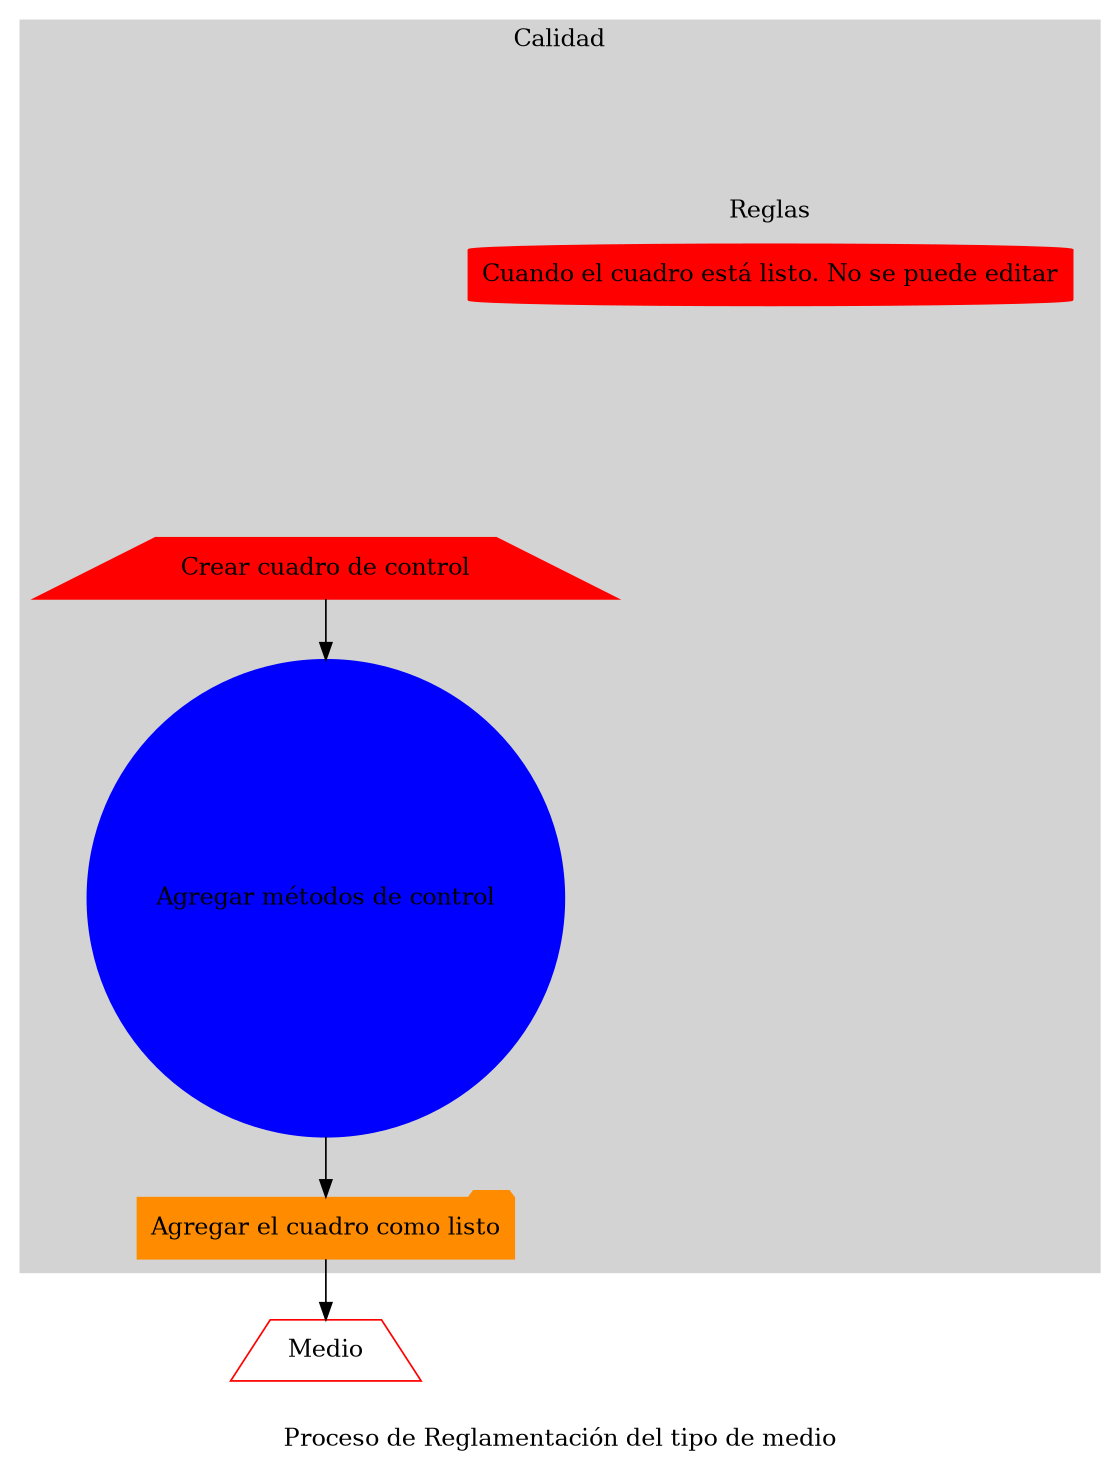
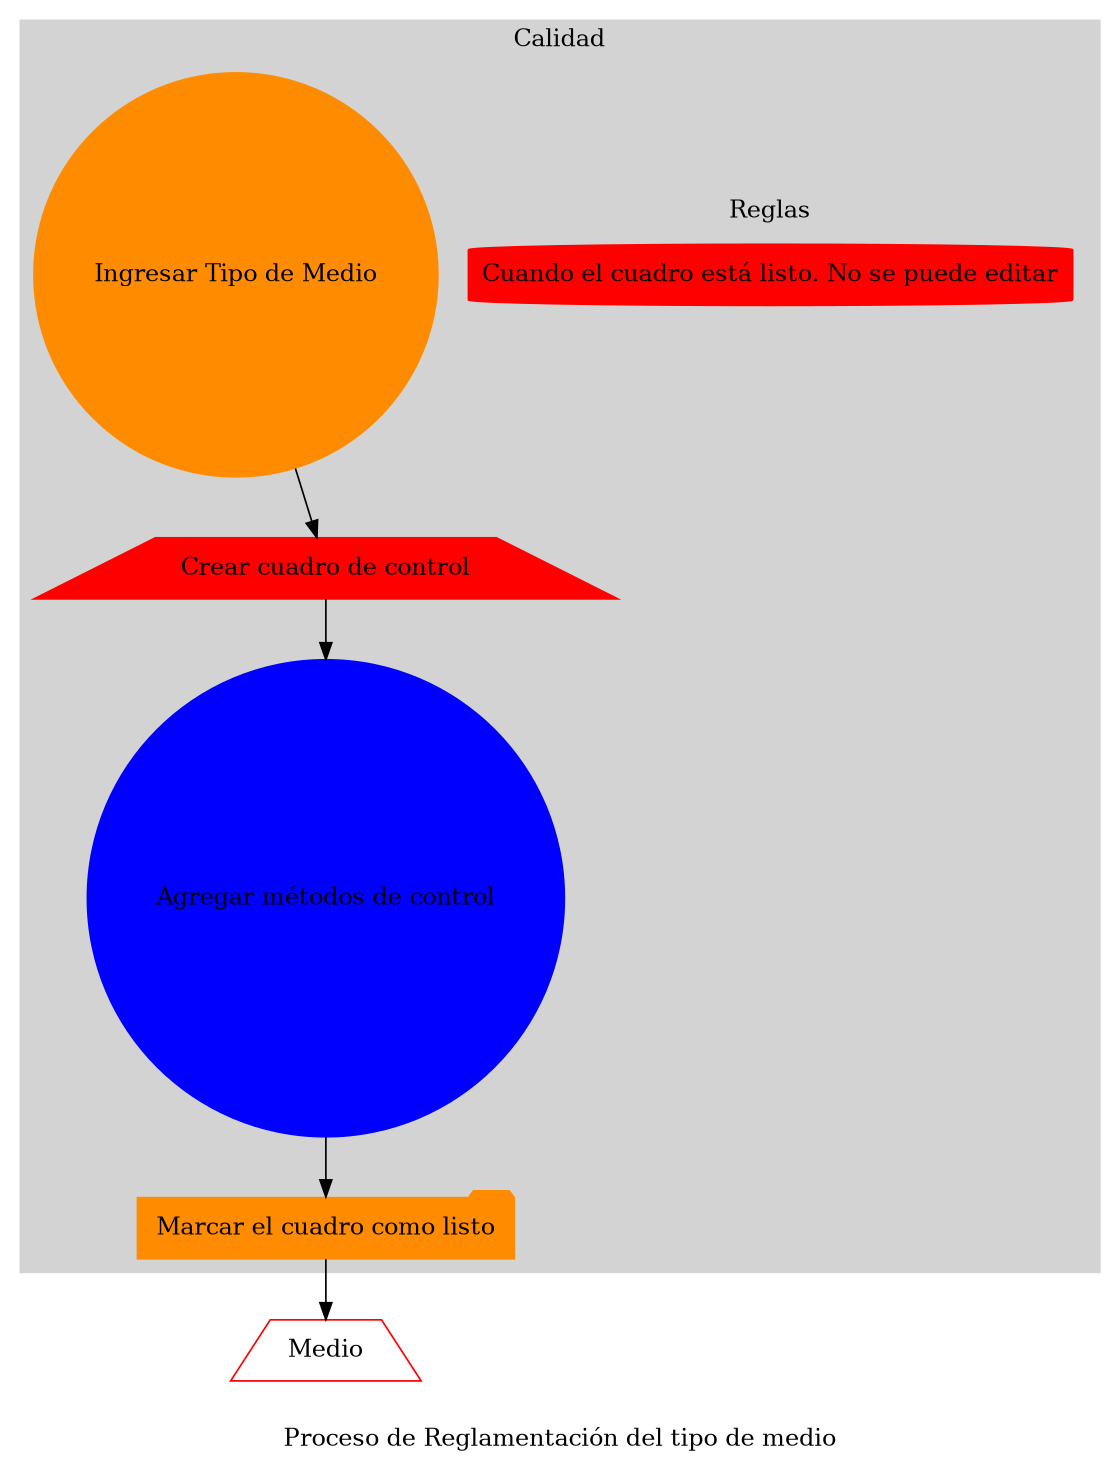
node "Ingresar Tipo de Medio": added
node "Agregar el cuadro como listo": label "Agregar el cuadro como listo" -> "Marcar el cuadro como listo"
